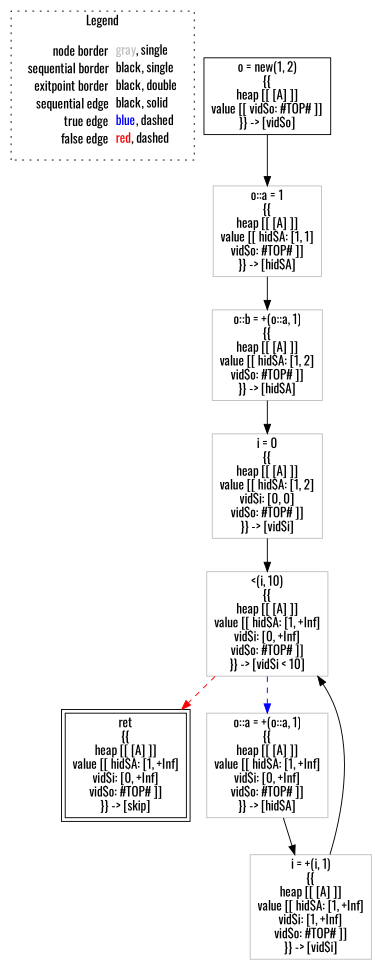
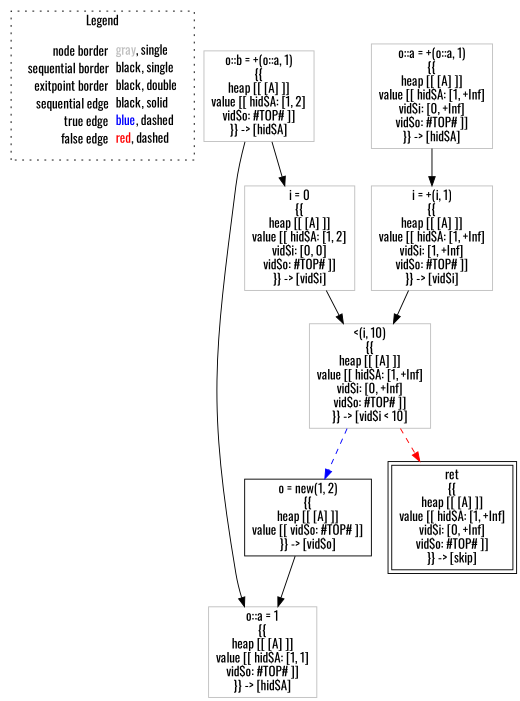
edge "o::a = 1" -> "o::b = +(o::a, 1)": reversed
edge "<(i, 10)" -> "o::a = +(o::a, 1)": now "<(i, 10)" -> "o = new(1, 2)"
